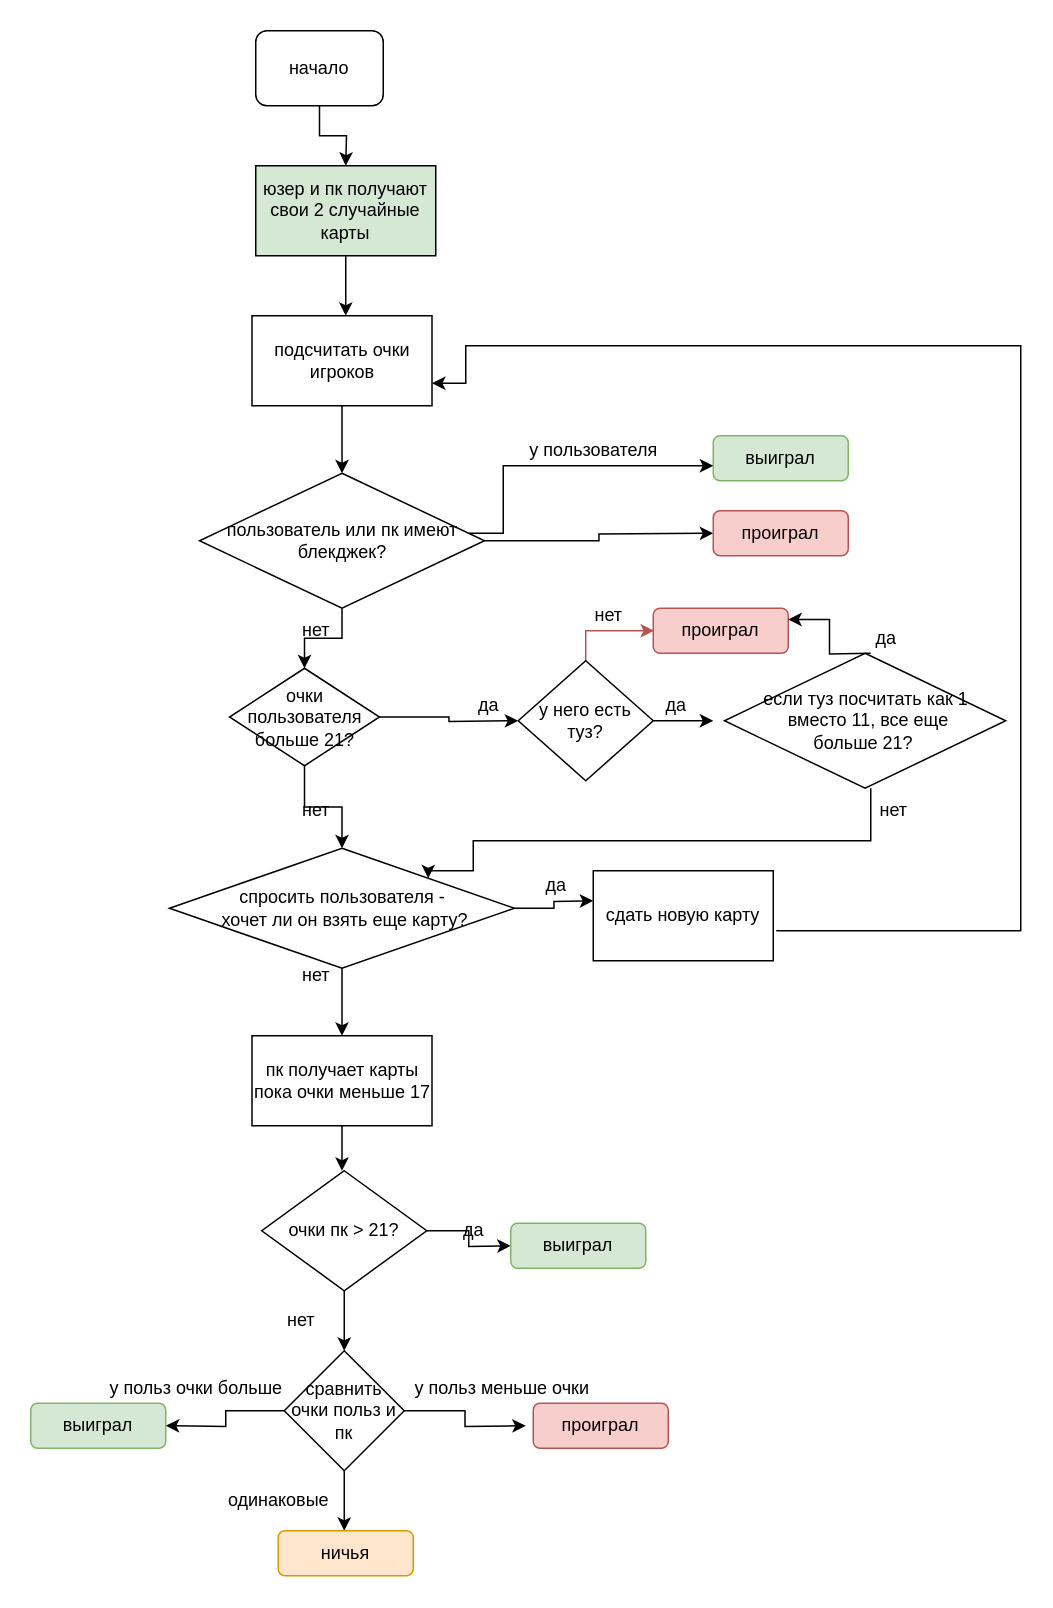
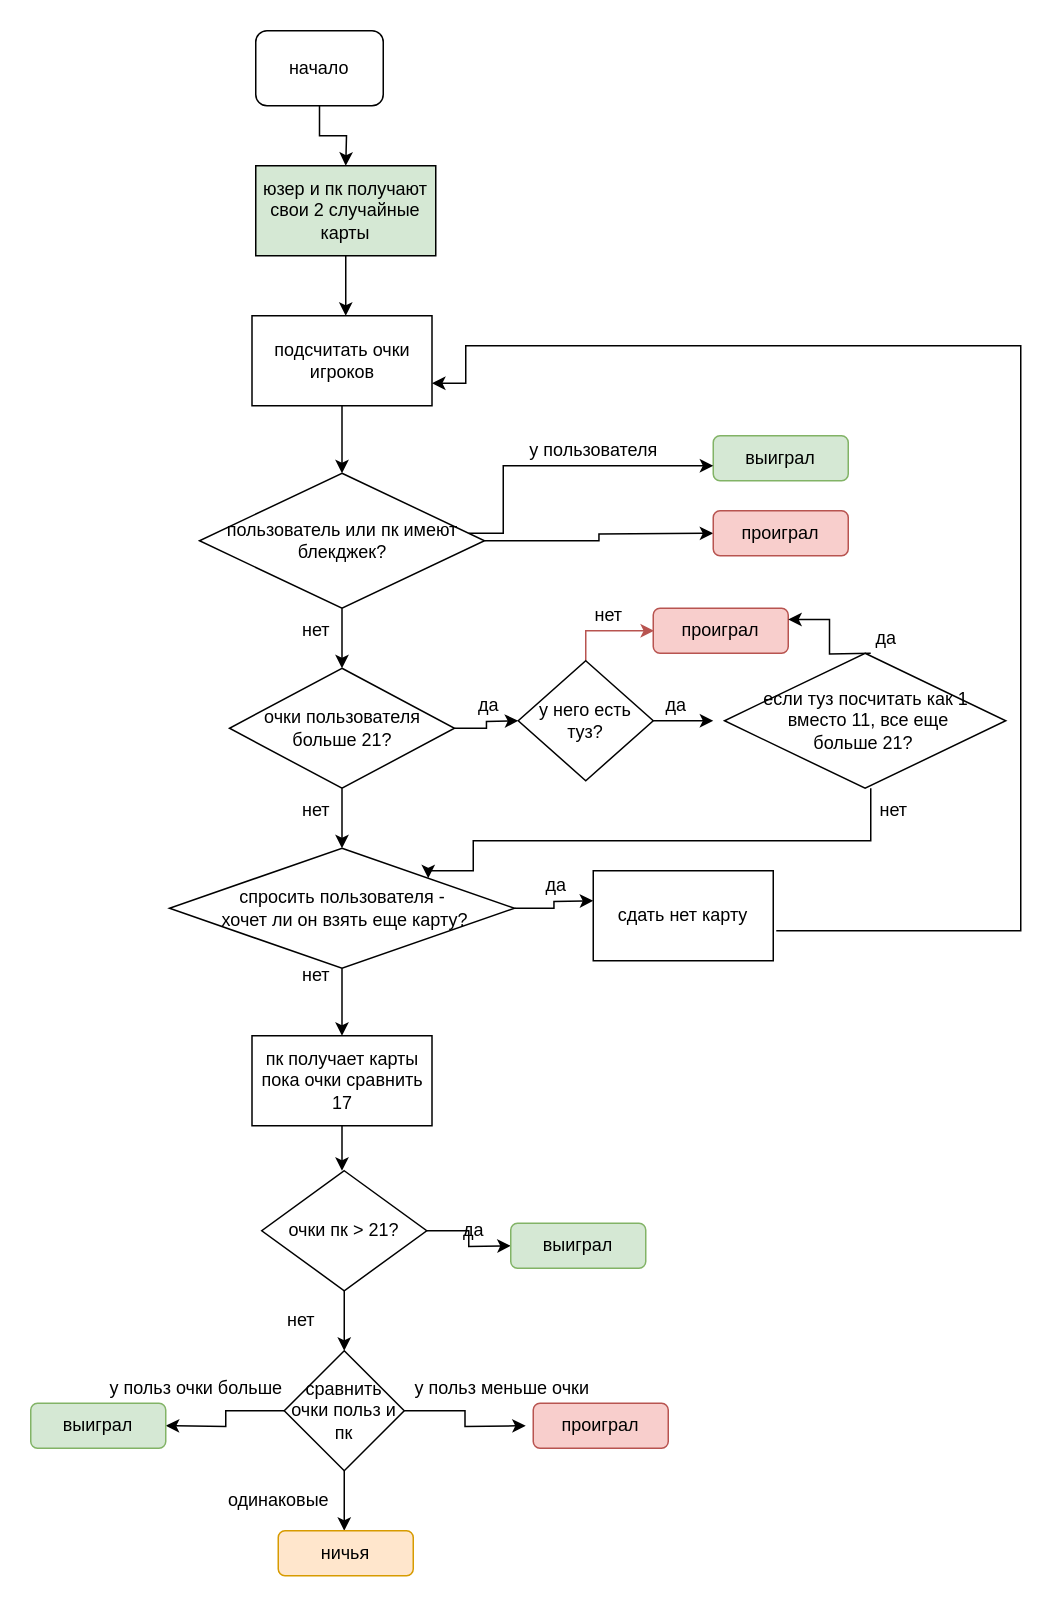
node "очки пользователя больше 21?": size 150x98 -> 225x120
node "сдать новую карту": label "сдать новую карту" -> "сдать нет карту"
node "пк получает карты пока очки меньше 17": label "пк получает карты пока очки меньше 17" -> "пк получает карты пока очки сравнить 17"
